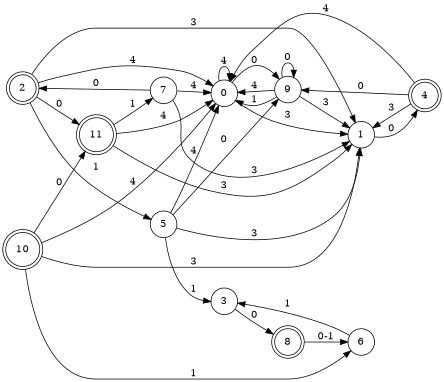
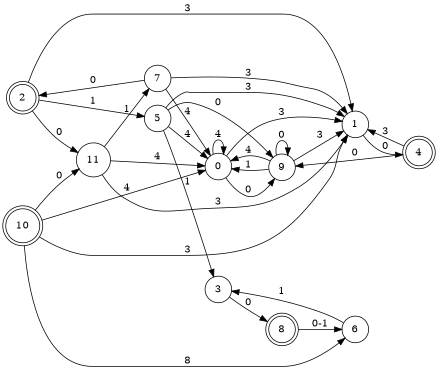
edge "4" -> "0": removed, label "4"
edge "2" -> "0": removed, label "4"
node "11": shape doublecircle -> circle
edge "10" -> "6": label "1" -> "8"
